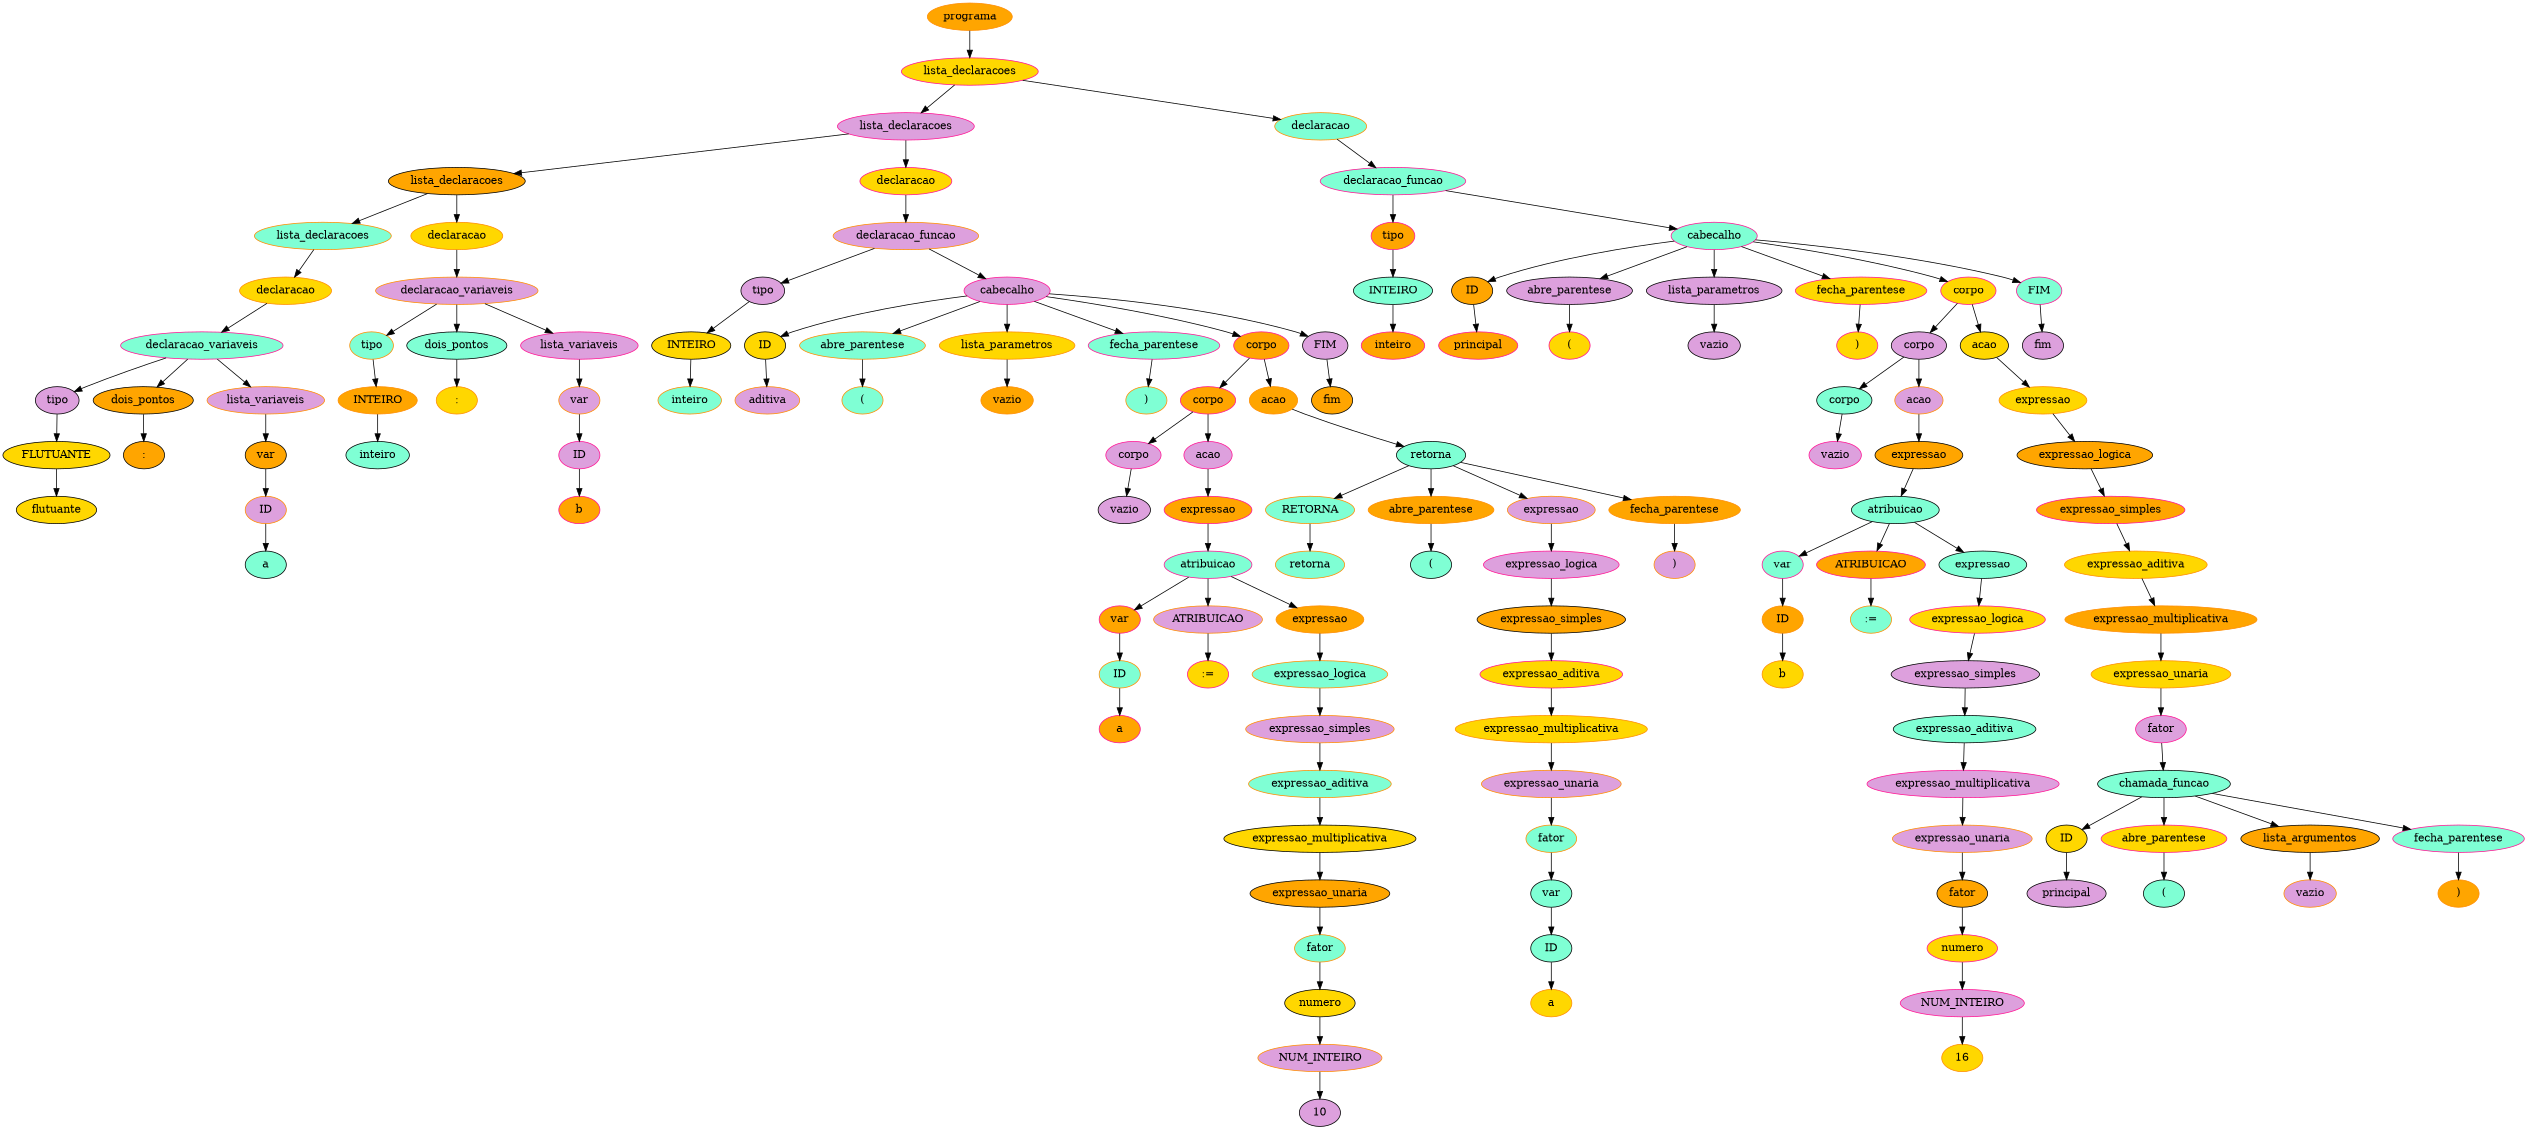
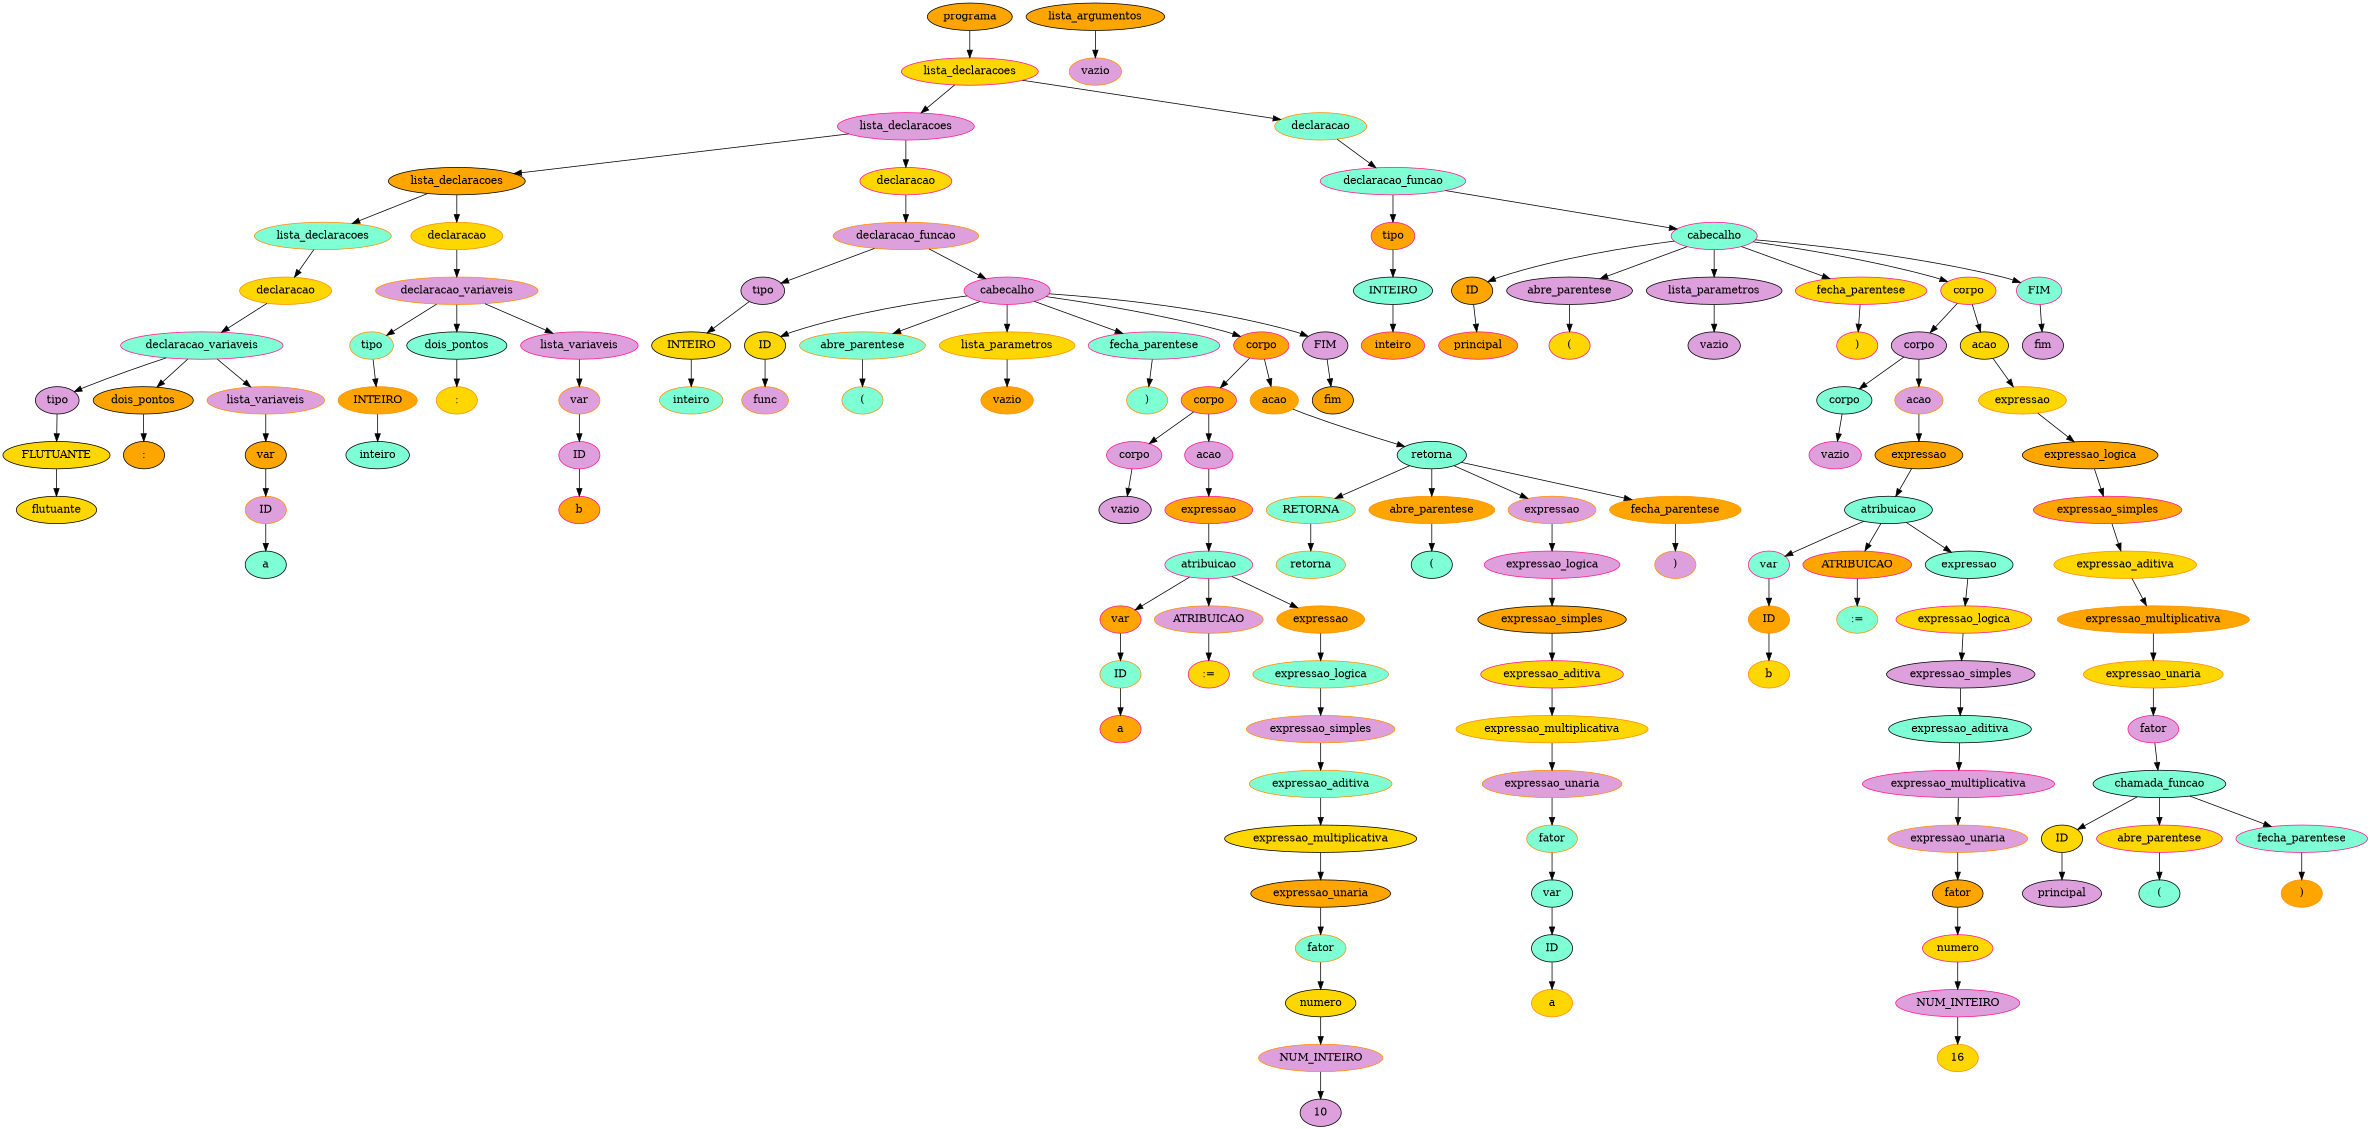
node "programa": color darkorange -> black
node "aditiva": label "aditiva" -> "func"
edge "chamada_funcao" -> "lista_argumentos": removed
